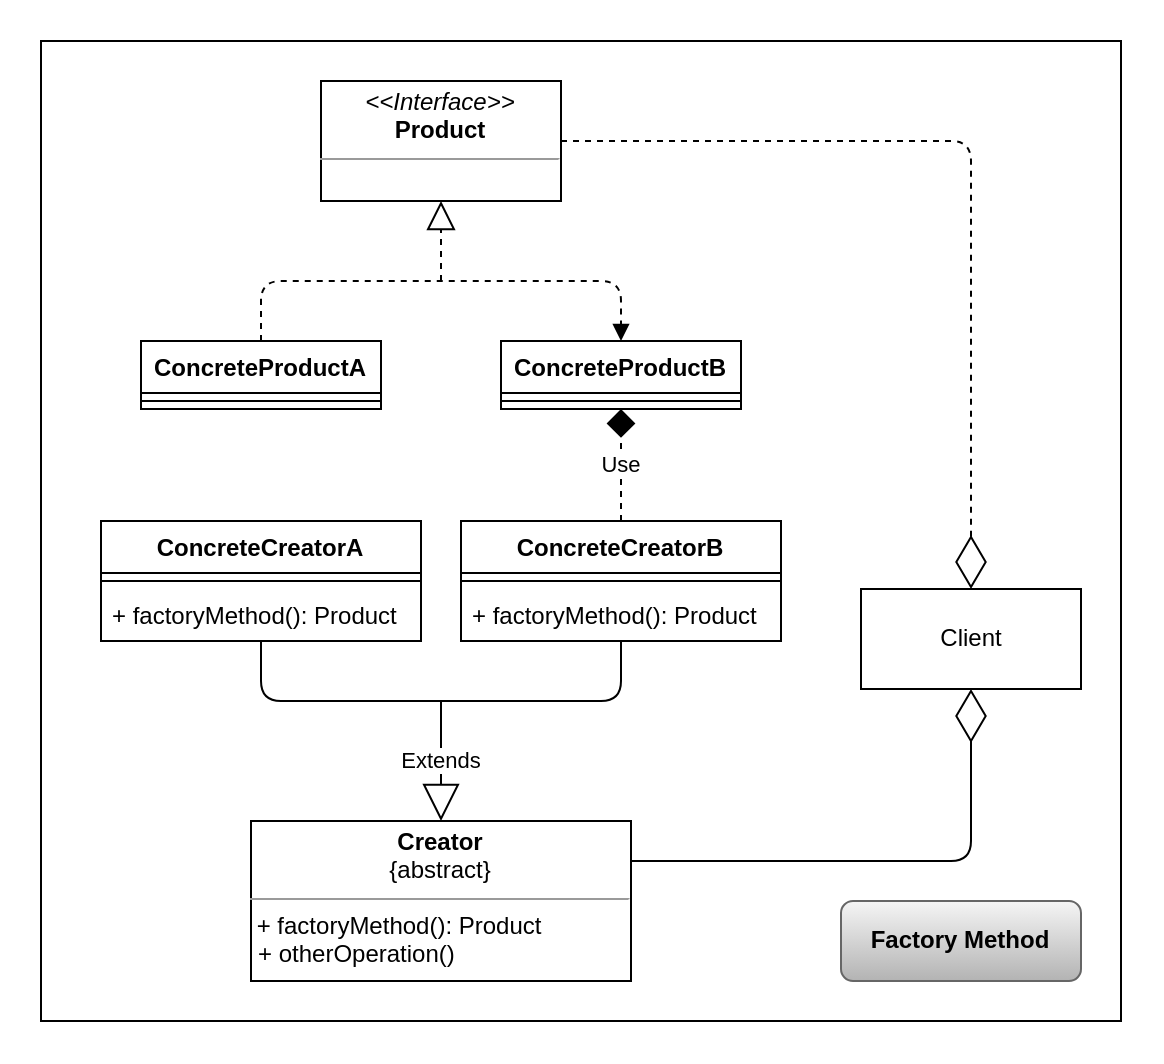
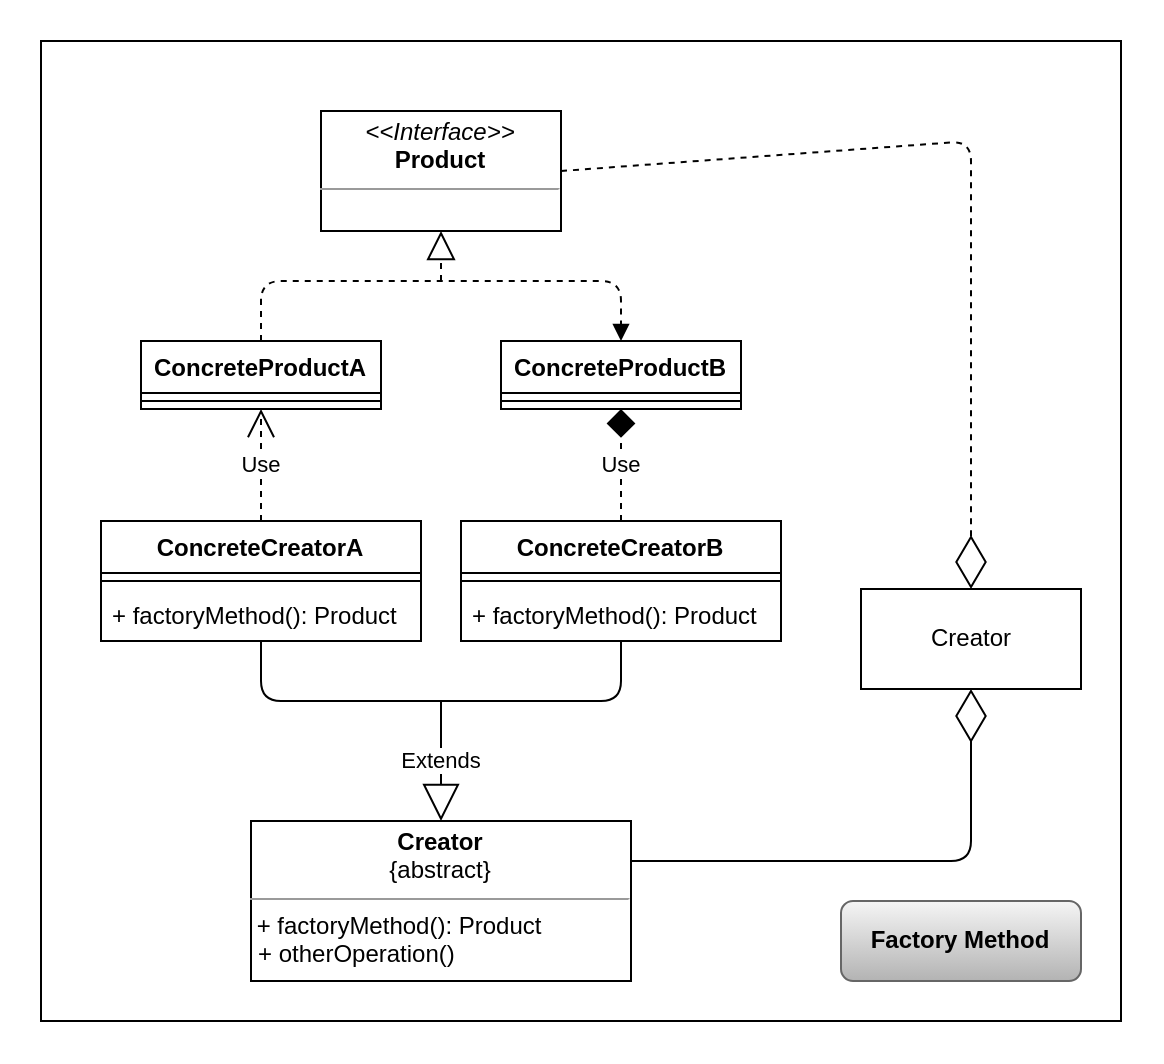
node "<<Interface>> Product": moved (441, 141) -> (441, 171)
edge "ConcreteCreatorA" -> "ConcreteProductA": added, label "Use"
node "Client": label "Client" -> "Creator"
